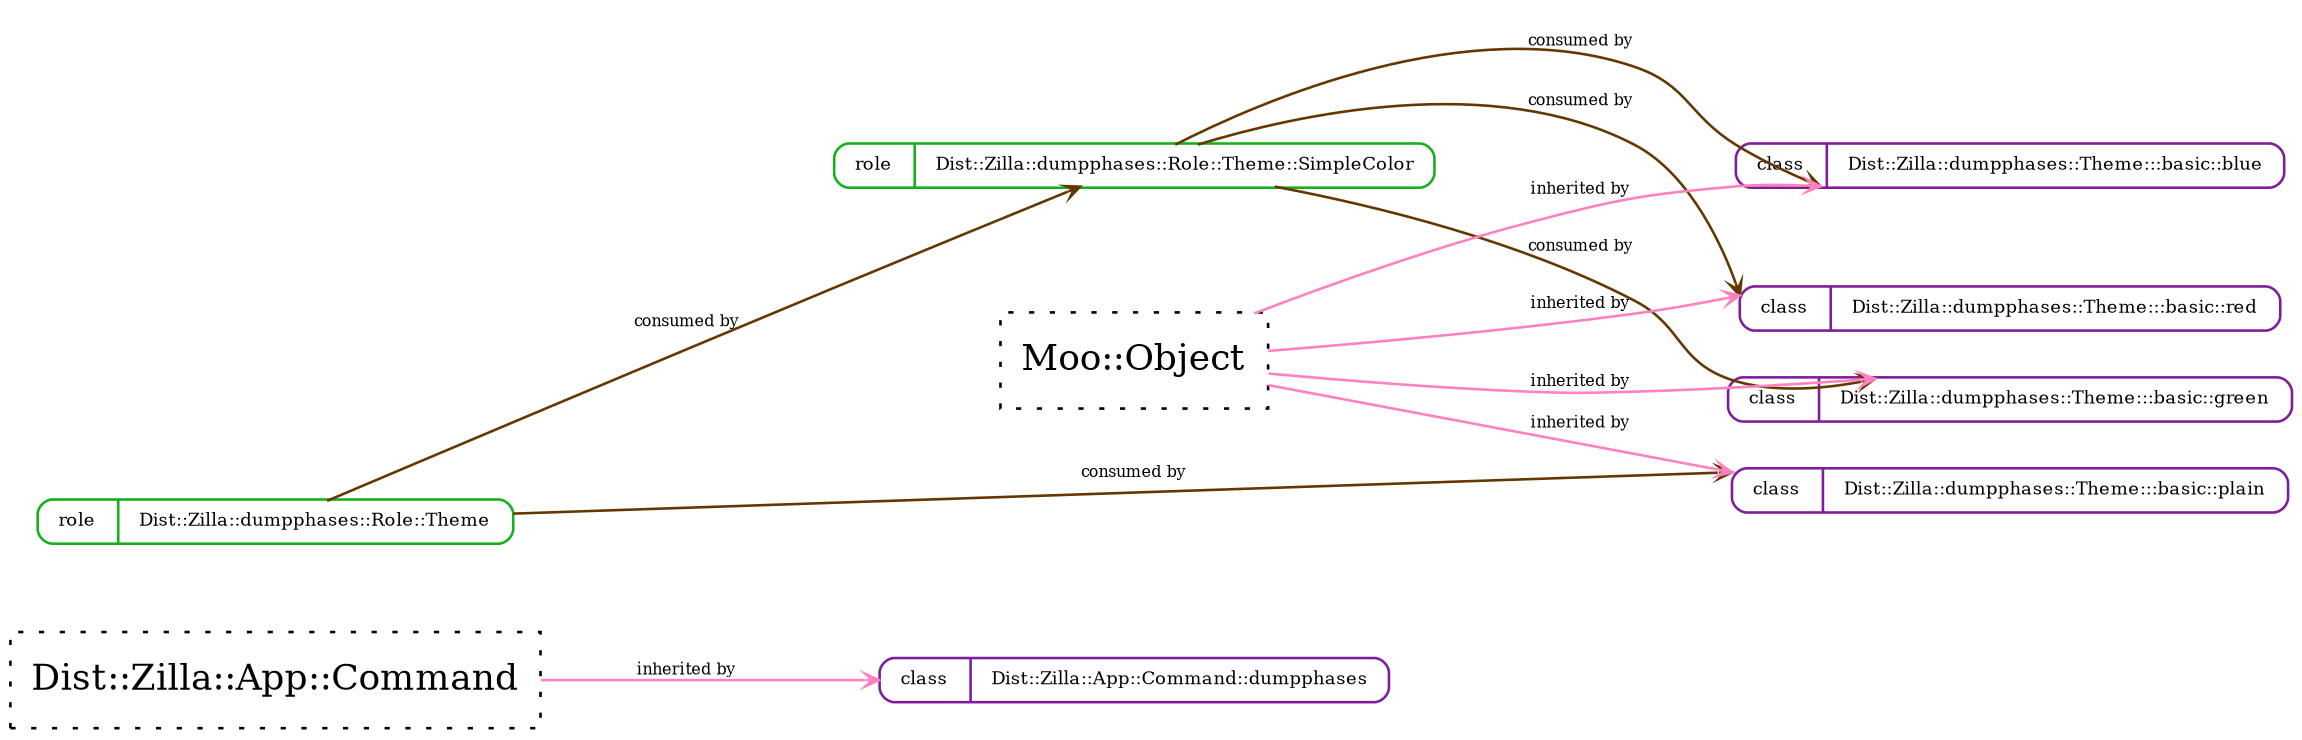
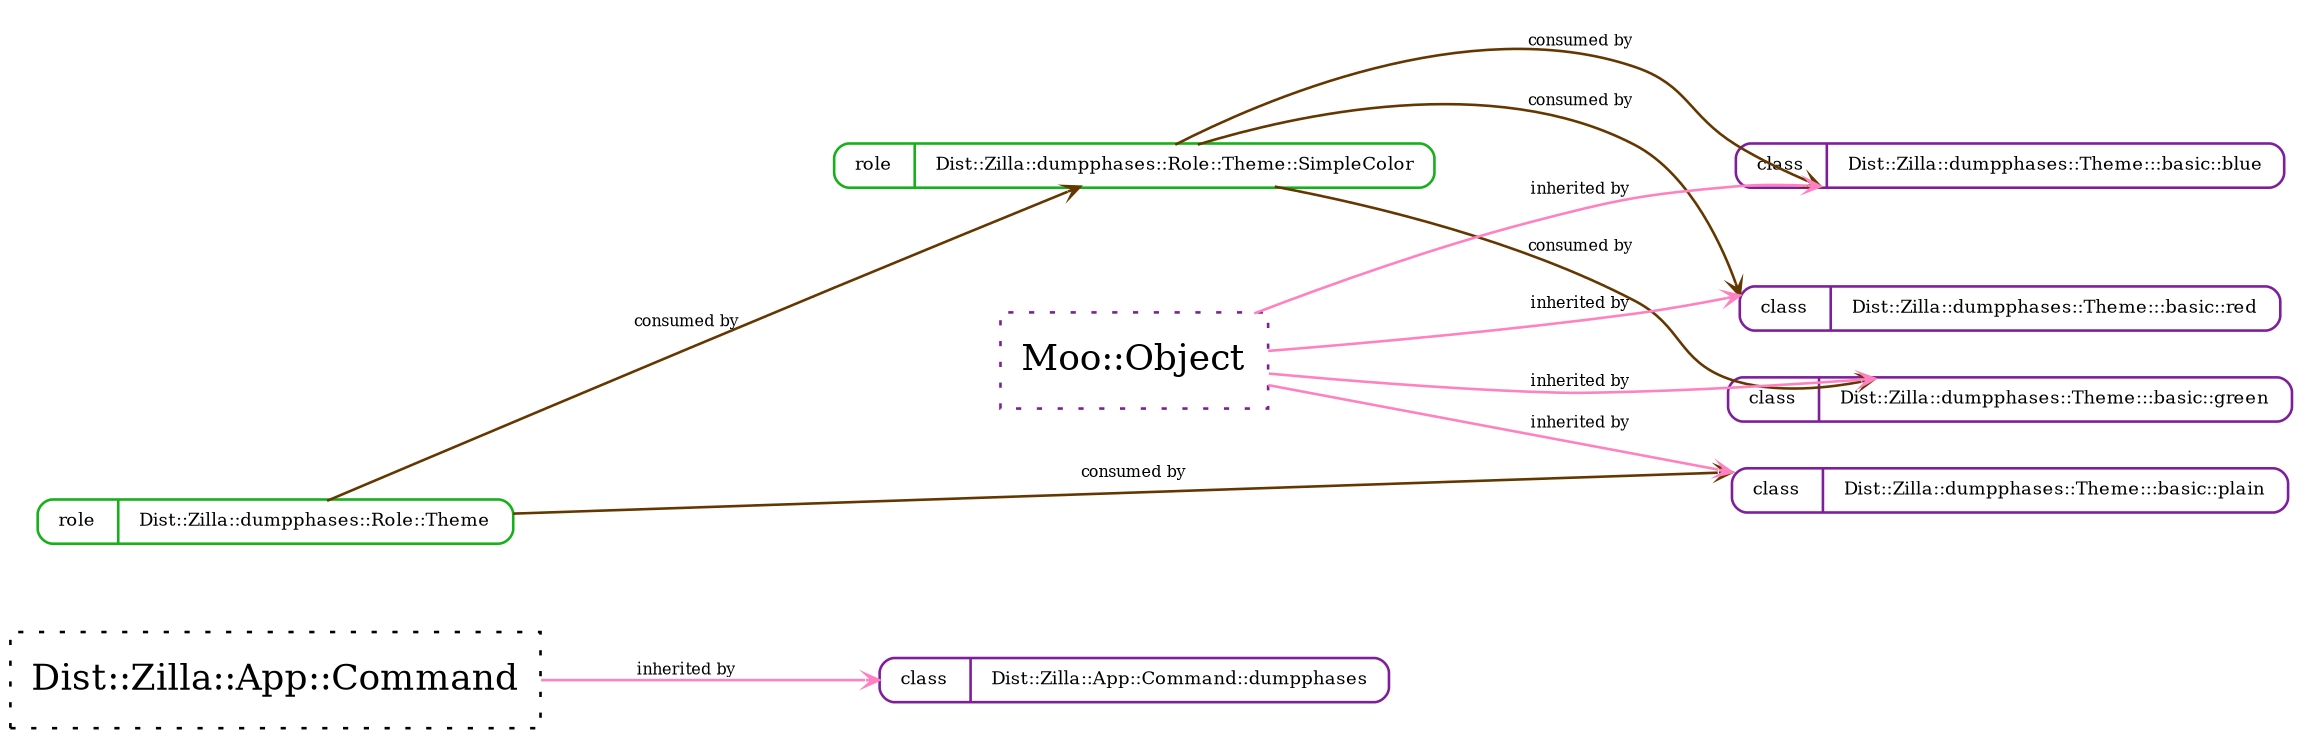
node "Moo::Object": color black -> #7e1e9c
